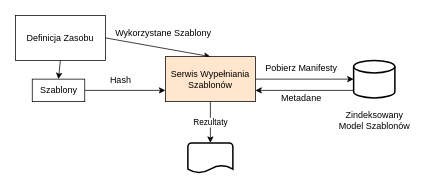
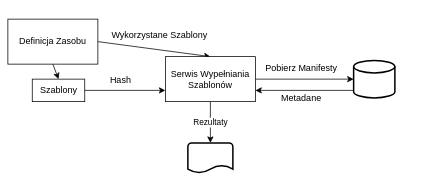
node "Definicja Zasobu": moved (60, 38) -> (53, 42)
node "Serwis Wypełniania Szablonów": fillcolor #ffe6cc -> #ffffff
node "Zindeksowany Model Szablonów": removed
